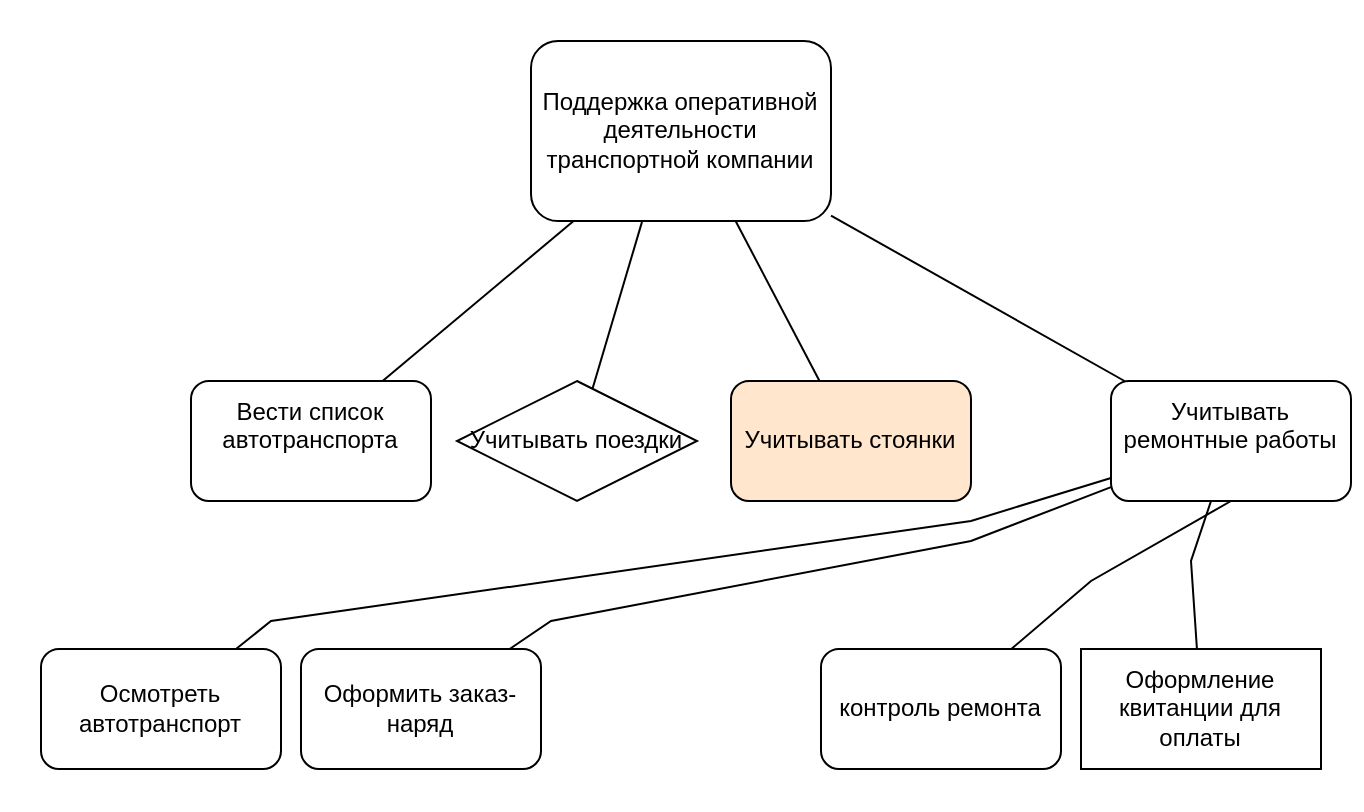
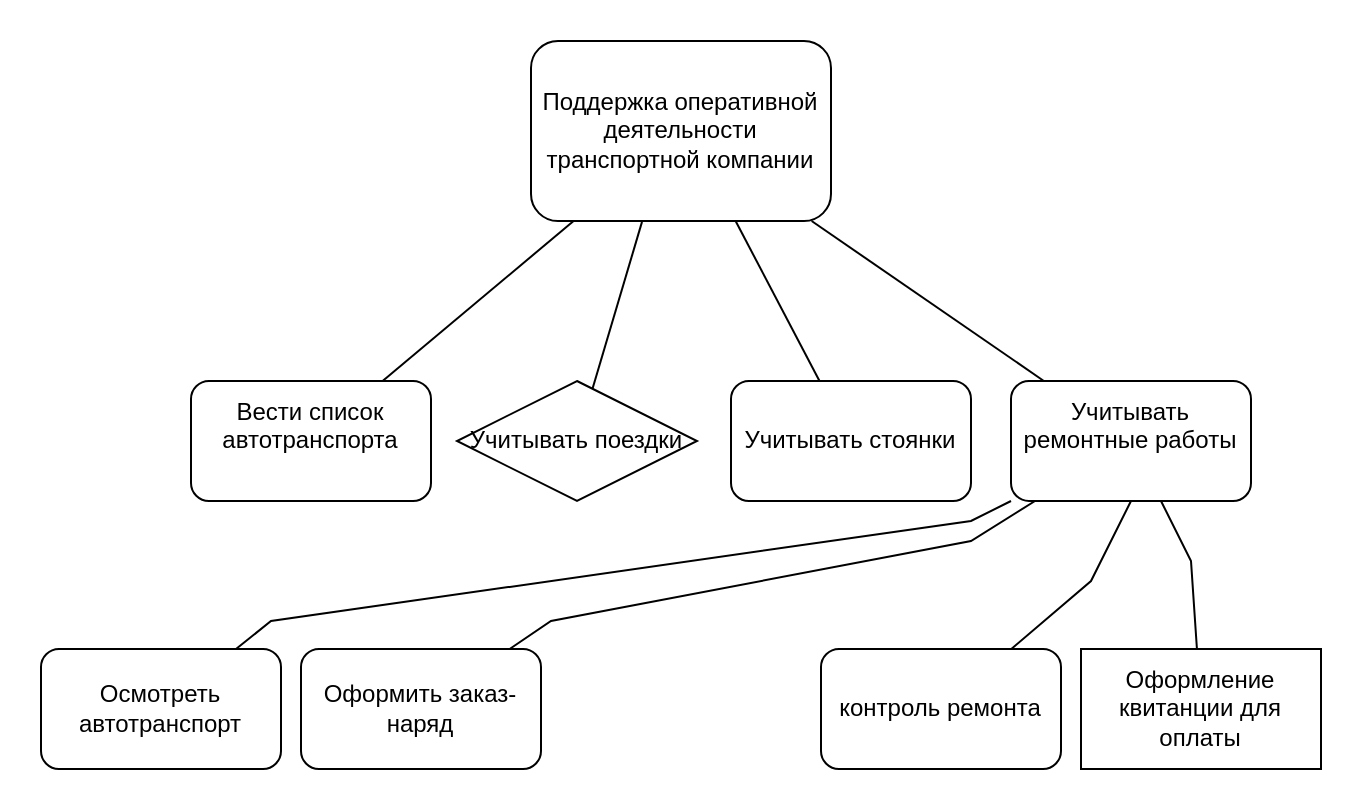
node "Учитывать стоянки": fillcolor #ffe6cc -> #ffffff
node "Учитывать ремонтные работы": moved (1231, 441) -> (1131, 441)
